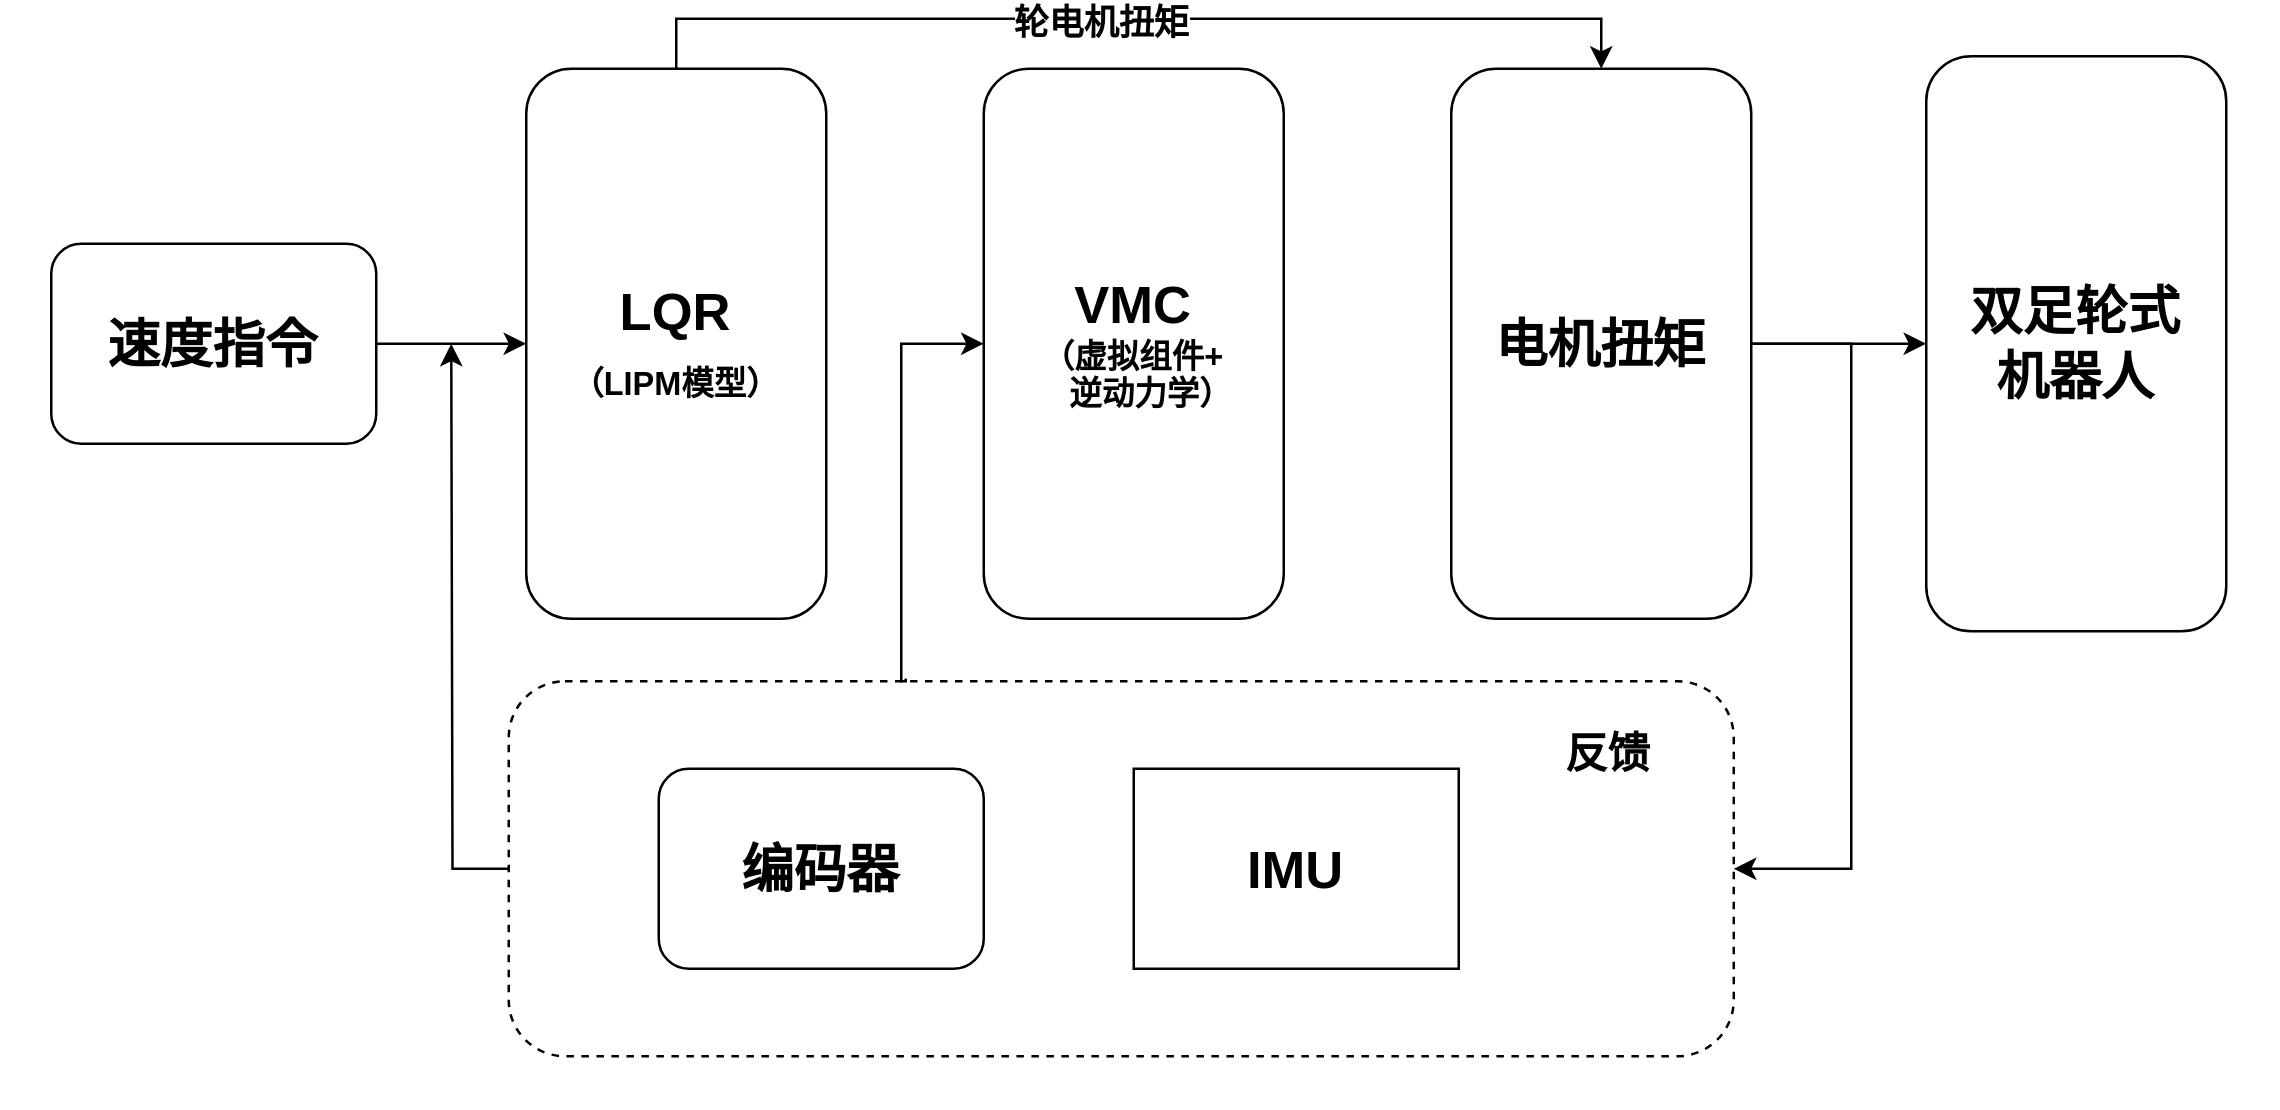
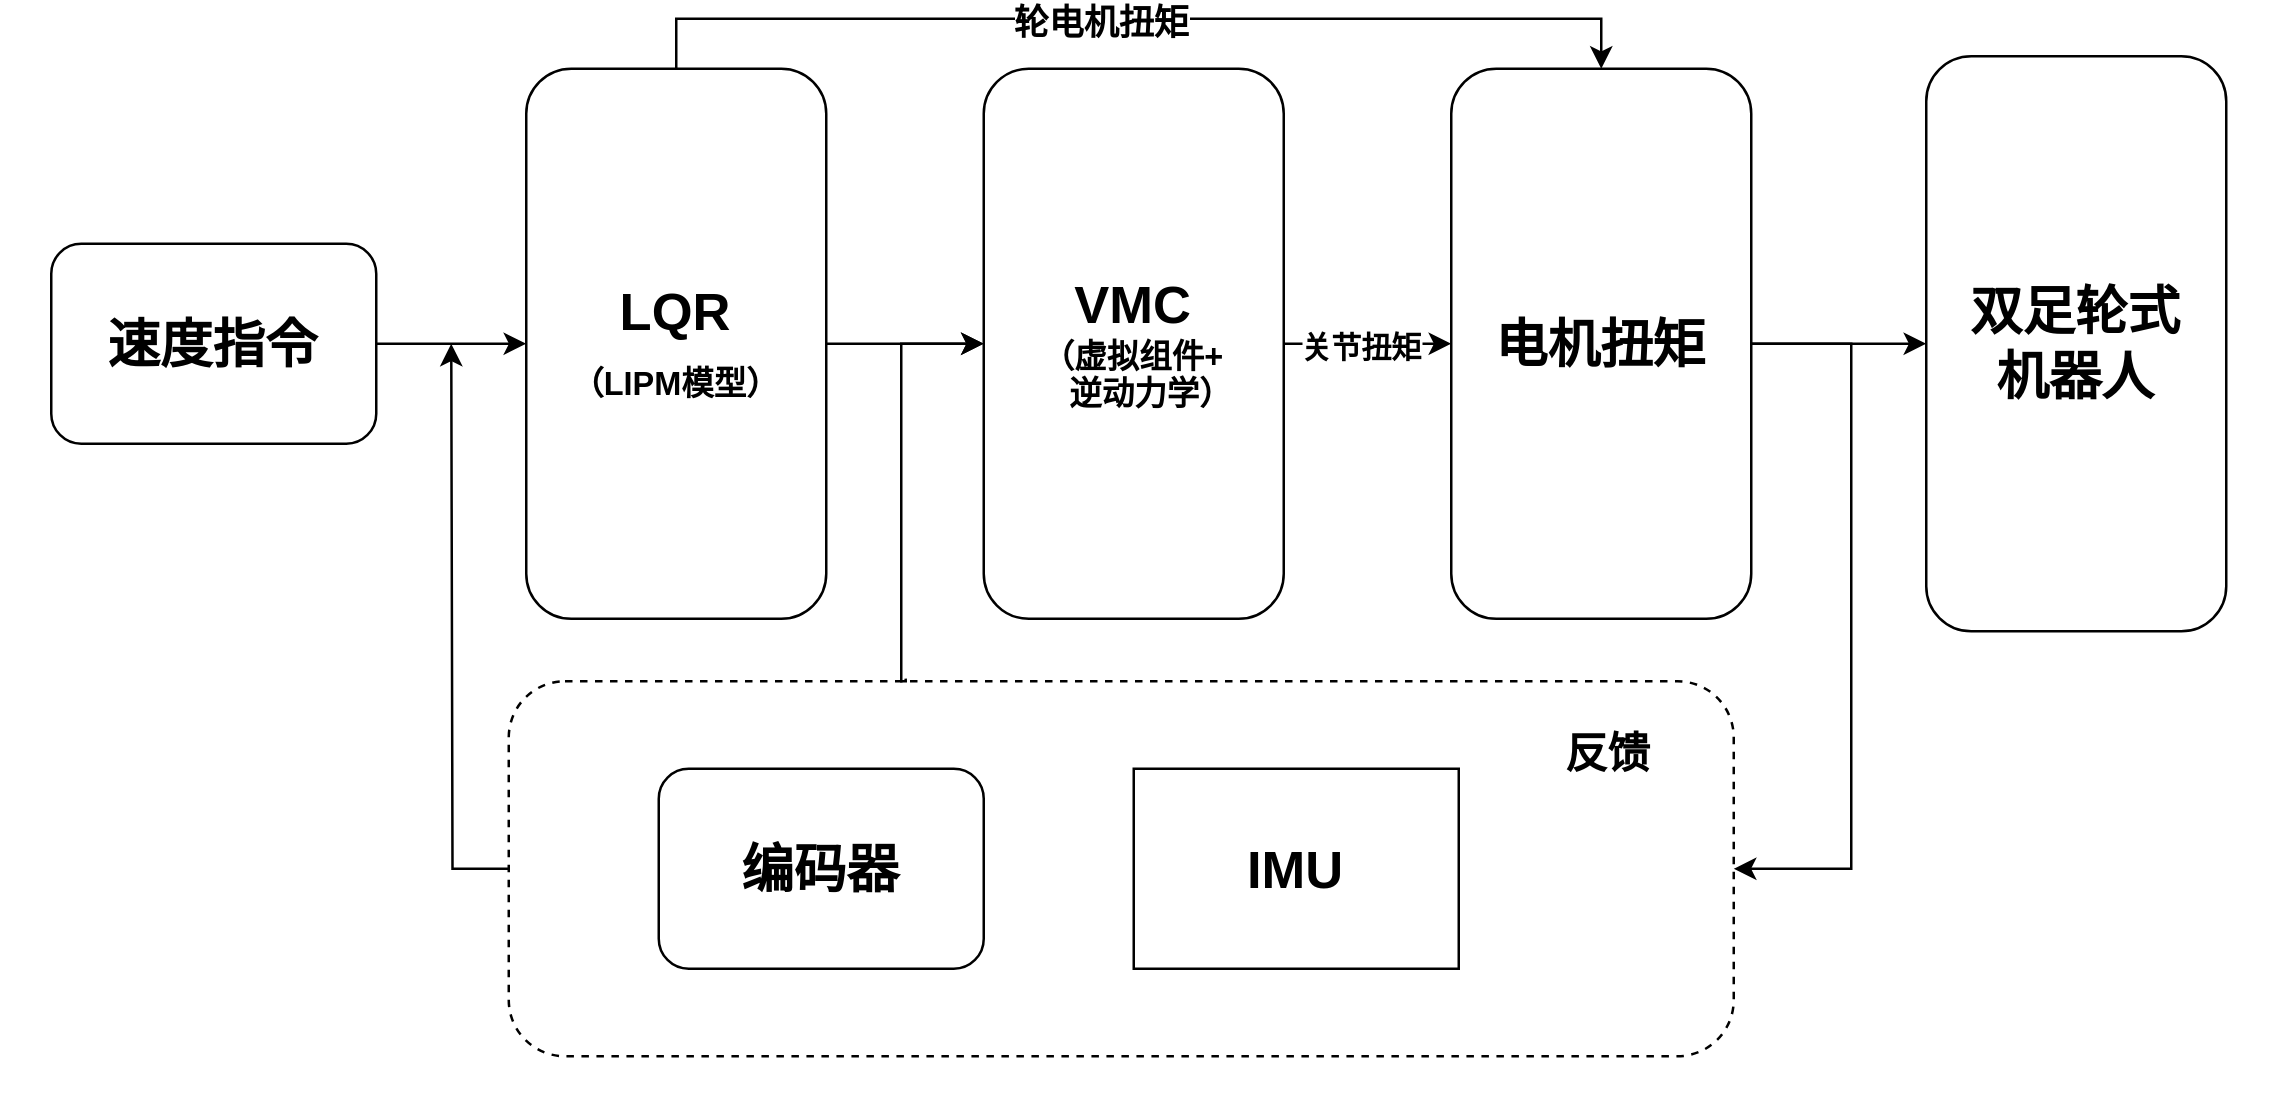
edge "LQR （LIPM模型）" -> "VMC （虚拟组件+ 逆动力学）": added
edge "VMC （虚拟组件+ 逆动力学）" -> "电机扭矩": added, label "关节扭矩"
